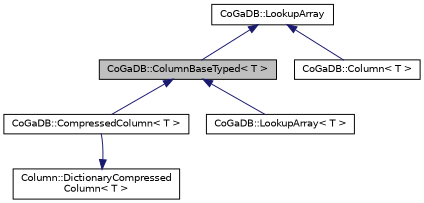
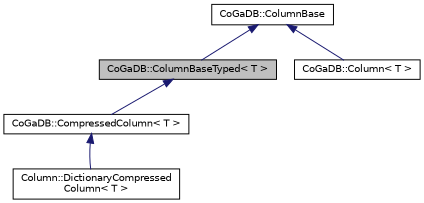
node "CoGaDB::LookupArray": label "CoGaDB::LookupArray" -> "CoGaDB::ColumnBase"
node "CoGaDB::LookupArray< T >": removed
edge "CoGaDB::CompressedColumn< T >" -> "Column::DictionaryCompressed Column< T >": reversed
